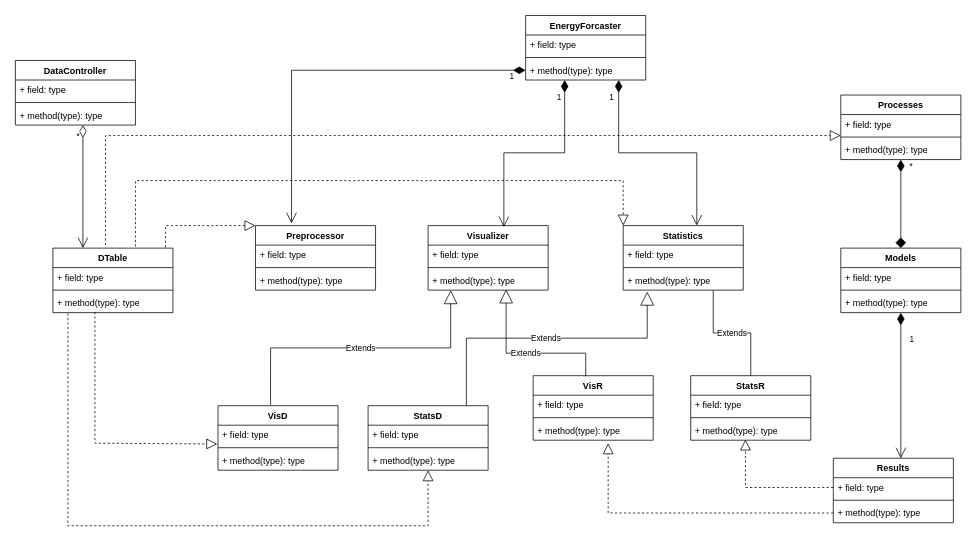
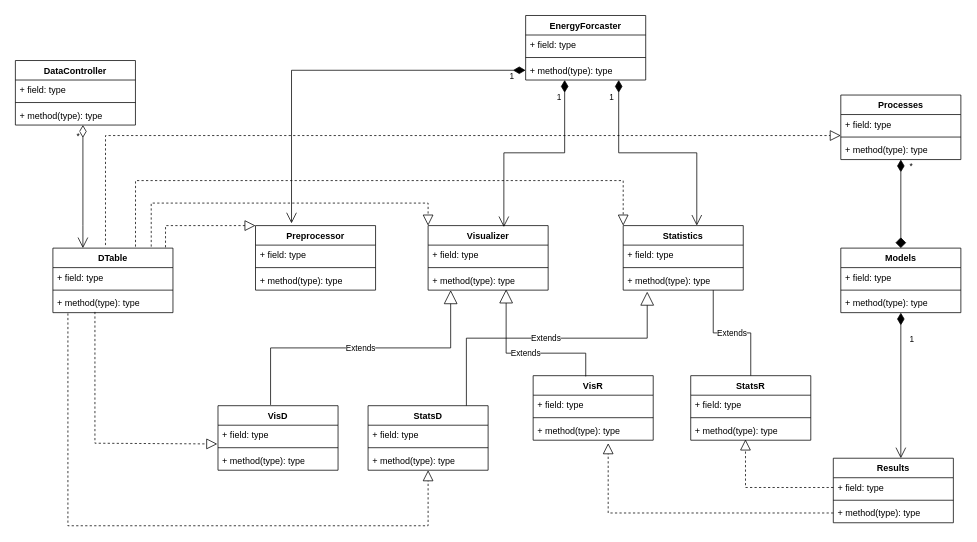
edge "DTable" -> "Visualizer": added
